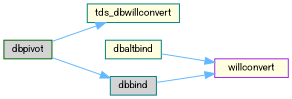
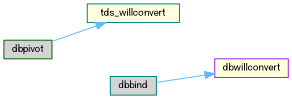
node "tds_dbwillconvert": label "tds_dbwillconvert" -> "tds_willconvert"
node "dbaltbind": removed
edge "dbpivot" -> "dbbind": removed
node "willconvert": label "willconvert" -> "dbwillconvert"
